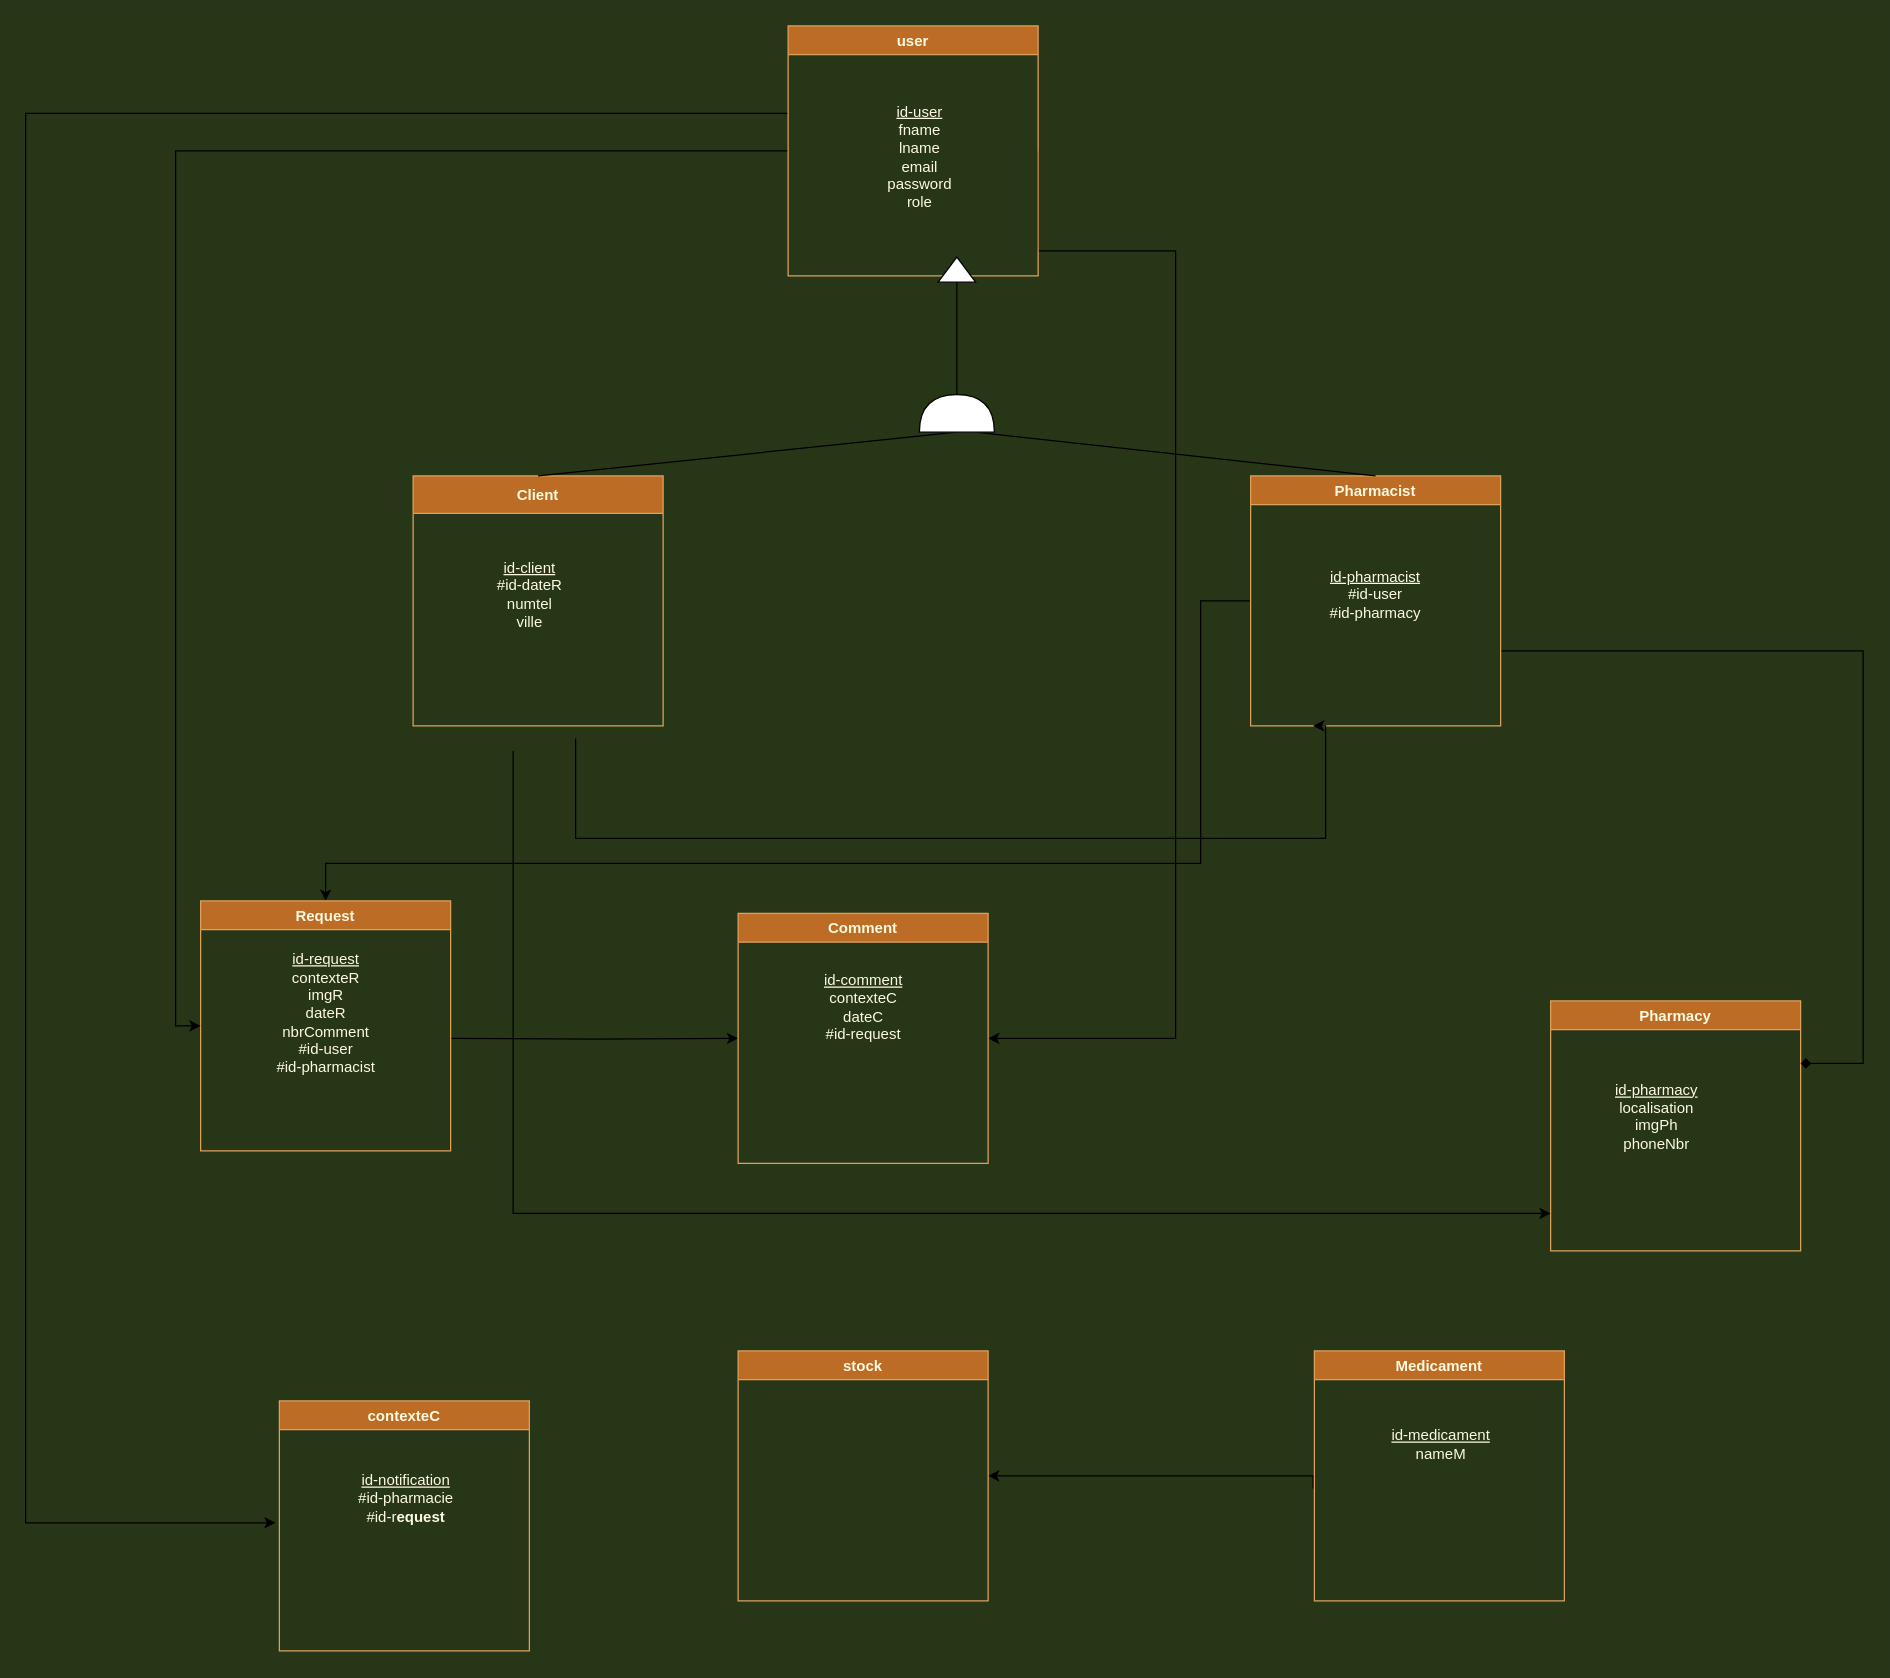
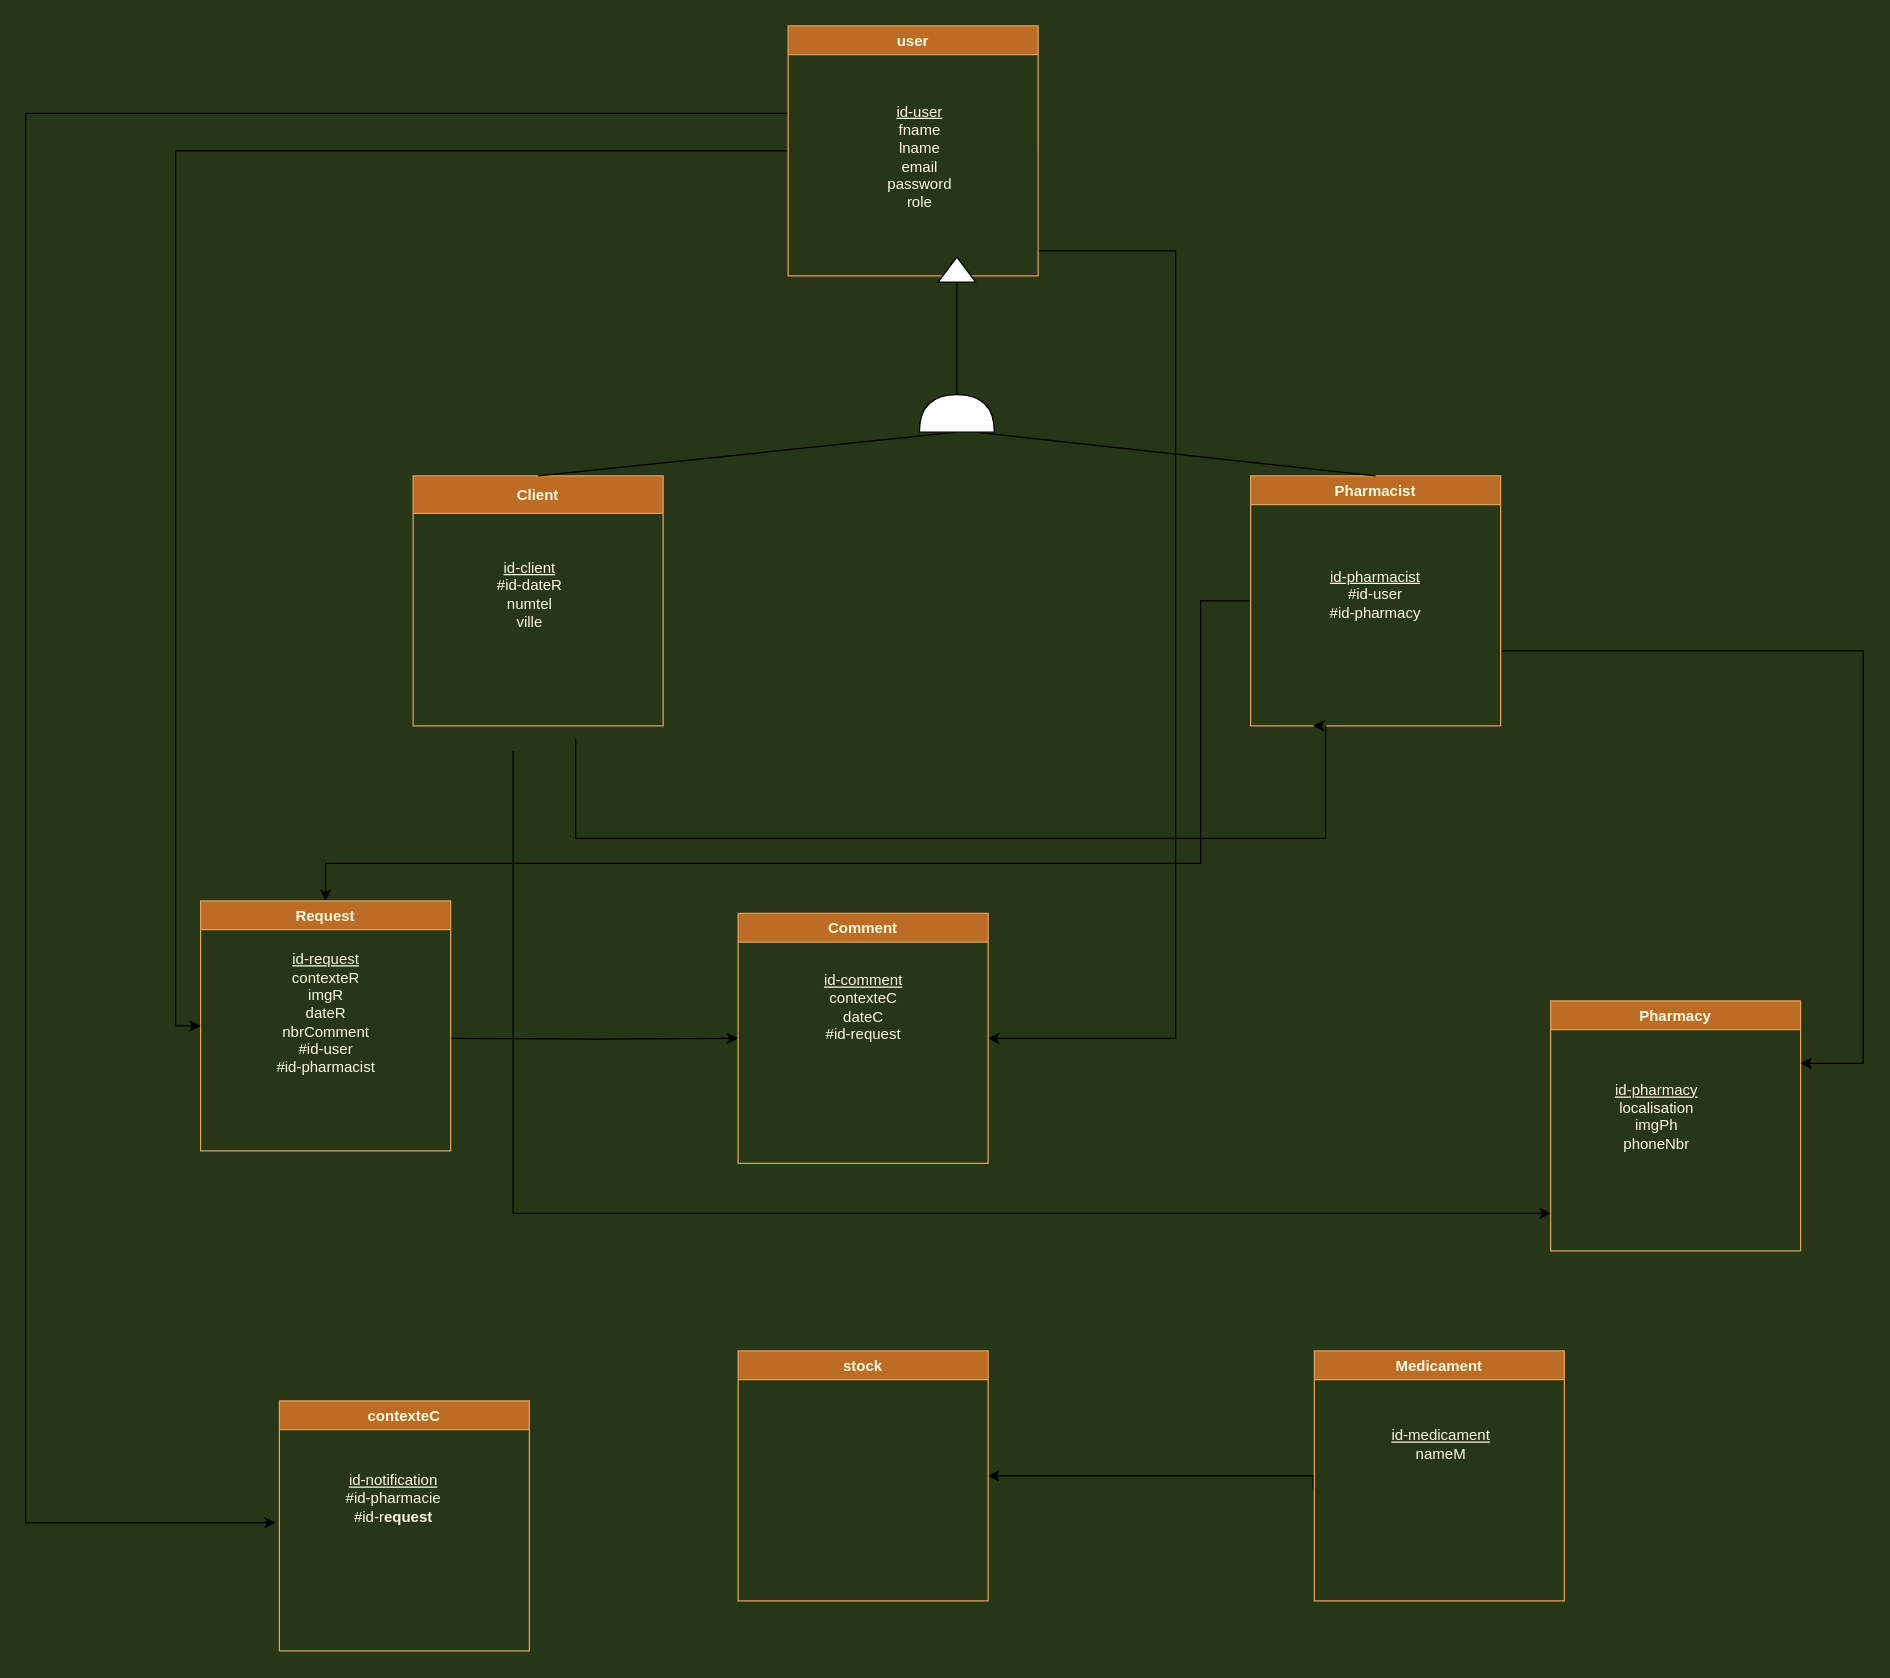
edge "Pharmacist" -> "Pharmacy": arrowhead diamond -> classic
node "id-notification #id-pharmacie #id-request": moved (406, 1498) -> (393, 1498)
